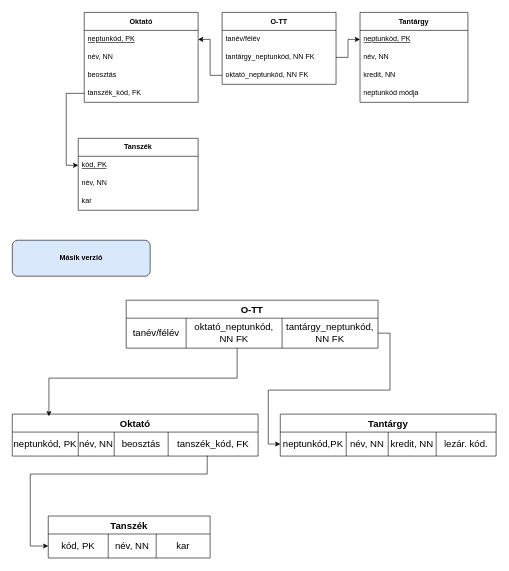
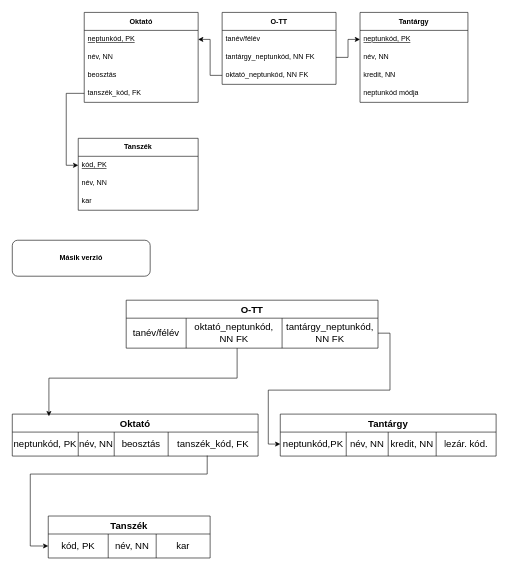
node "Másik verzió": fillcolor #dae8fc -> #ffffff
